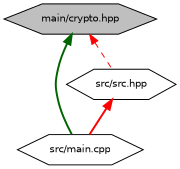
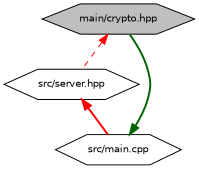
node "src/src.hpp": label "src/src.hpp" -> "src/server.hpp"
edge "src/main.cpp" -> "main/crypto.hpp": reversed
